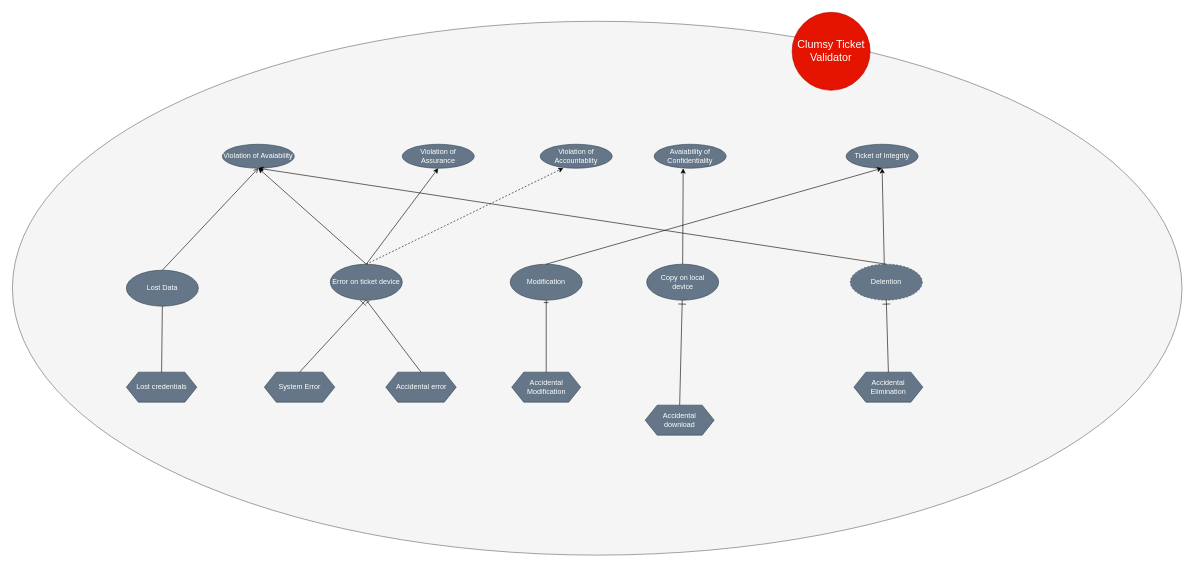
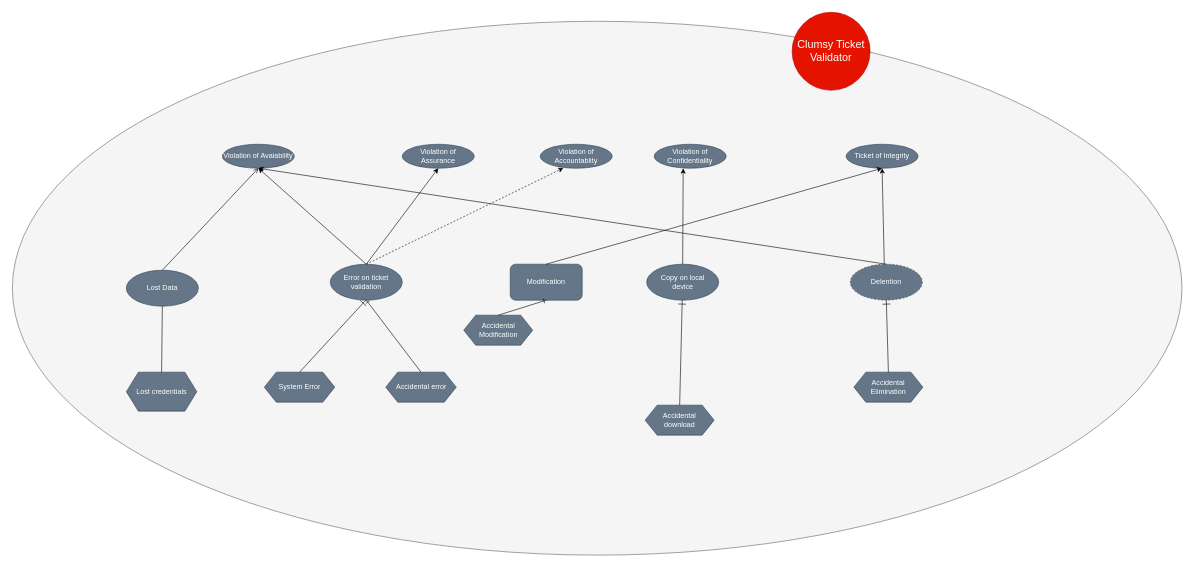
node "Avaiability of Confidentiality": label "Avaiability of Confidentiality" -> "Violation of Confidentiality"
node "Error on ticket device": label "Error on ticket device" -> "Error on ticket validation"
node "Modification": shape ellipse -> rounded rectangle
node "Lost credentials": size 71x30 -> 71x39
node "Accidental Modification": moved (546, 387) -> (498, 330)
